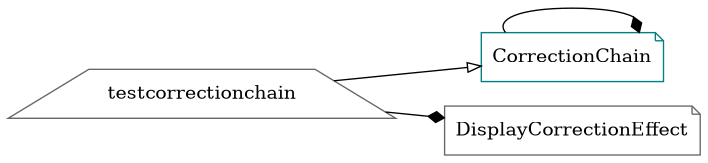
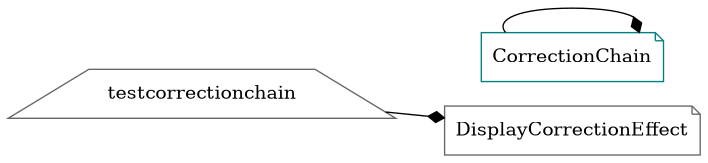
edge "testcorrectionchain" -> "CorrectionChain": removed
